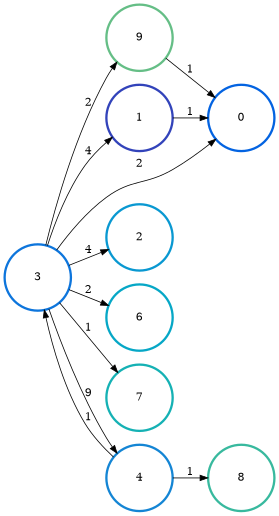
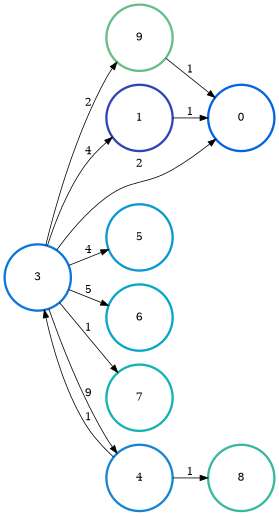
node "2": label "2" -> "5"
edge "3" -> "6": label "2" -> "5"
